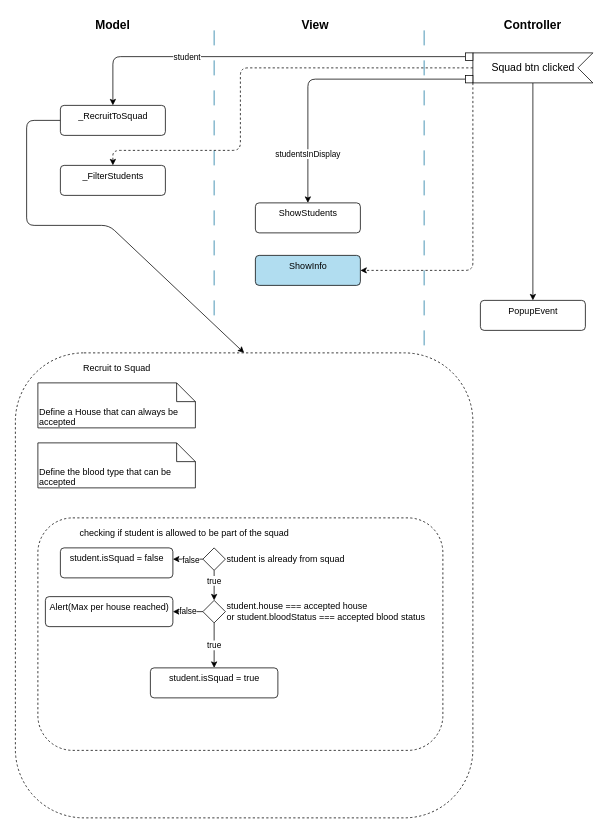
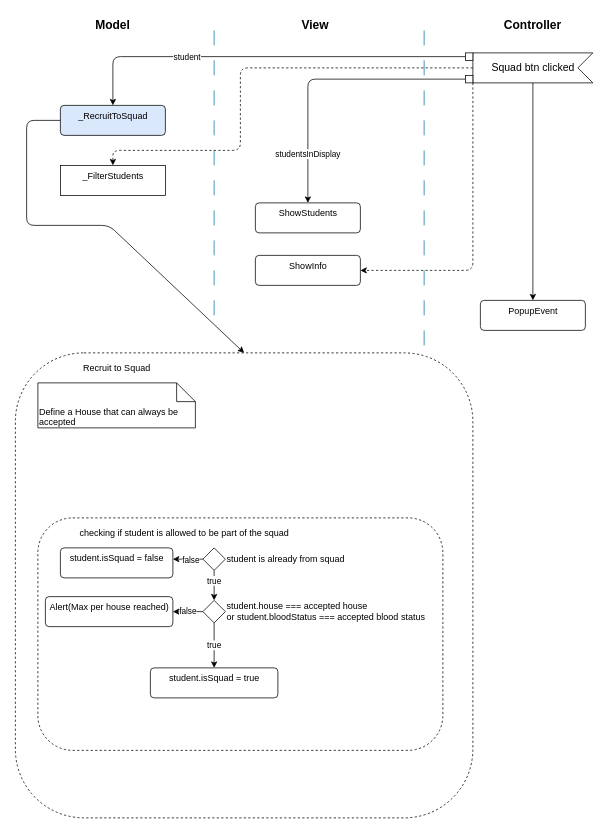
node "_RecruitToSquad": fillcolor #ffffff -> #dae8fc
node "_FilterStudents": shape rounded rectangle -> rectangle
node "ShowInfo": fillcolor #b1ddf0 -> #ffffff
node "Define the blood type that can be accepted": removed
